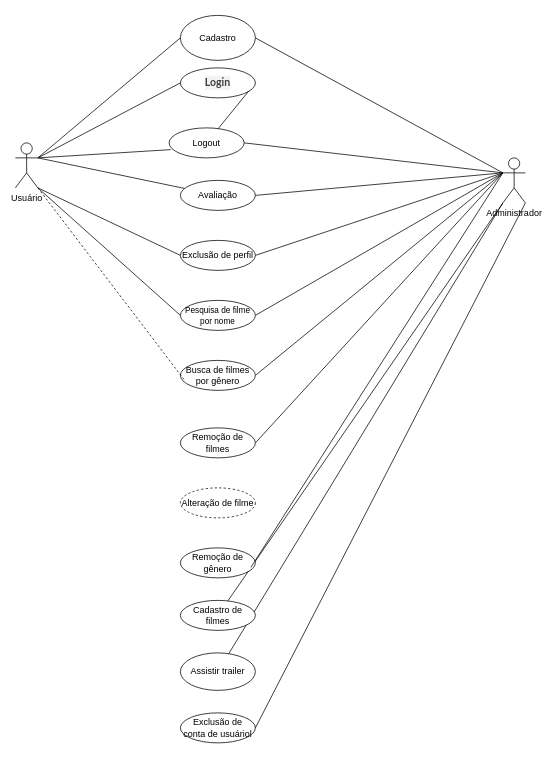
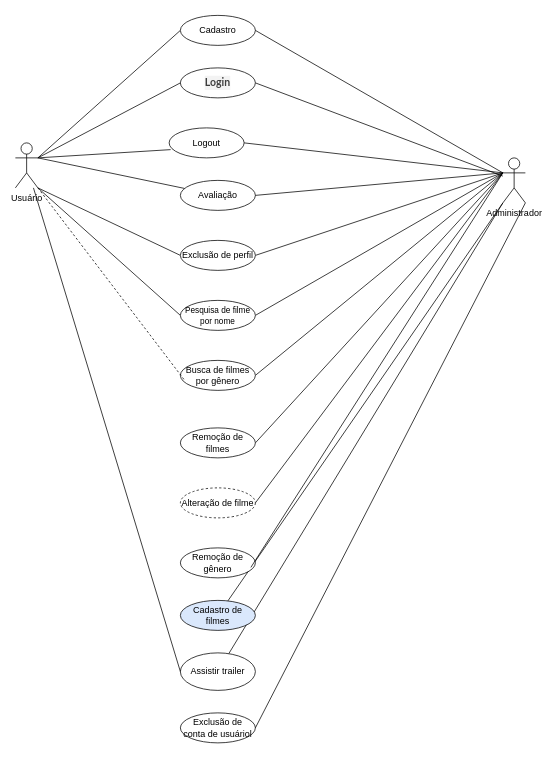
node "Cadastro": size 75x45 -> 75x30
edge "Login" -- "Logout": now "Login" -- "Administrador"
edge "Administrador" -- "Alteração de filme": added
edge "Usuário" -- "Assistir trailer": added
node "Cadastro de filmes": fillcolor #ffffff -> #dae8fc
